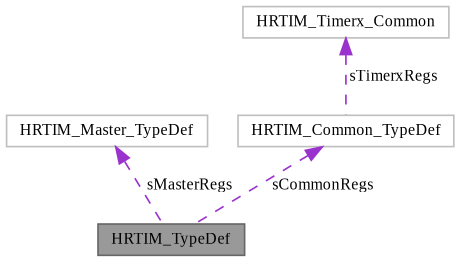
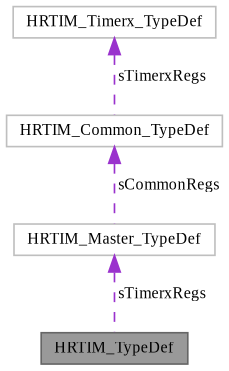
node "HRTIM_Timerx_Common": label "HRTIM_Timerx_Common" -> "HRTIM_Timerx_TypeDef"
edge "HRTIM_TypeDef" -> "HRTIM_Master_TypeDef": label " sMasterRegs" -> " sTimerxRegs"
edge "HRTIM_TypeDef" -> "HRTIM_Common_TypeDef": now "HRTIM_Master_TypeDef" -> "HRTIM_Common_TypeDef"
